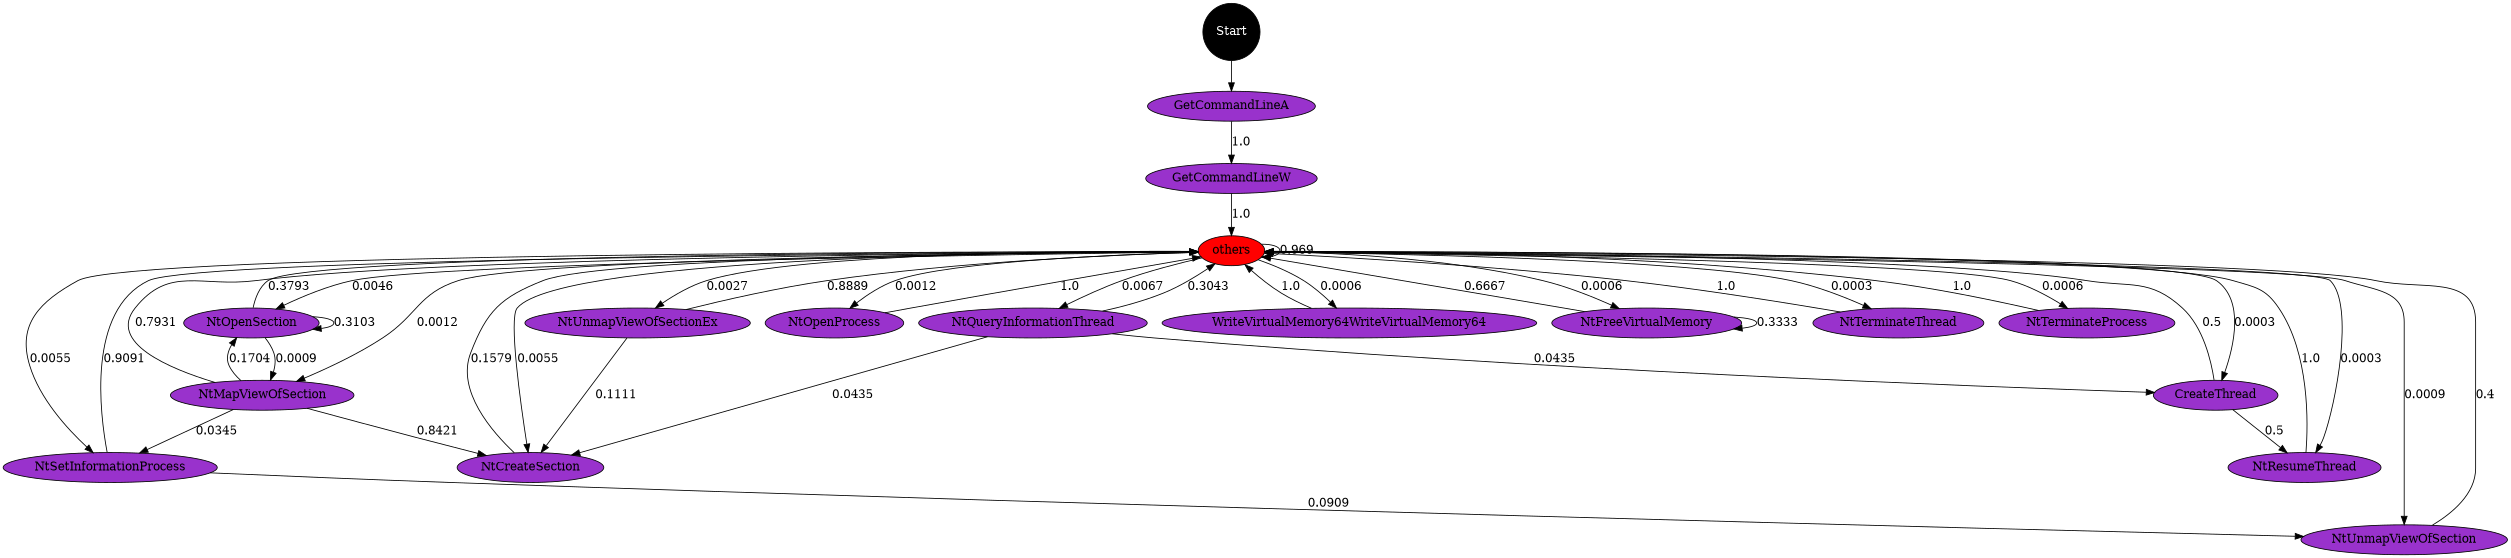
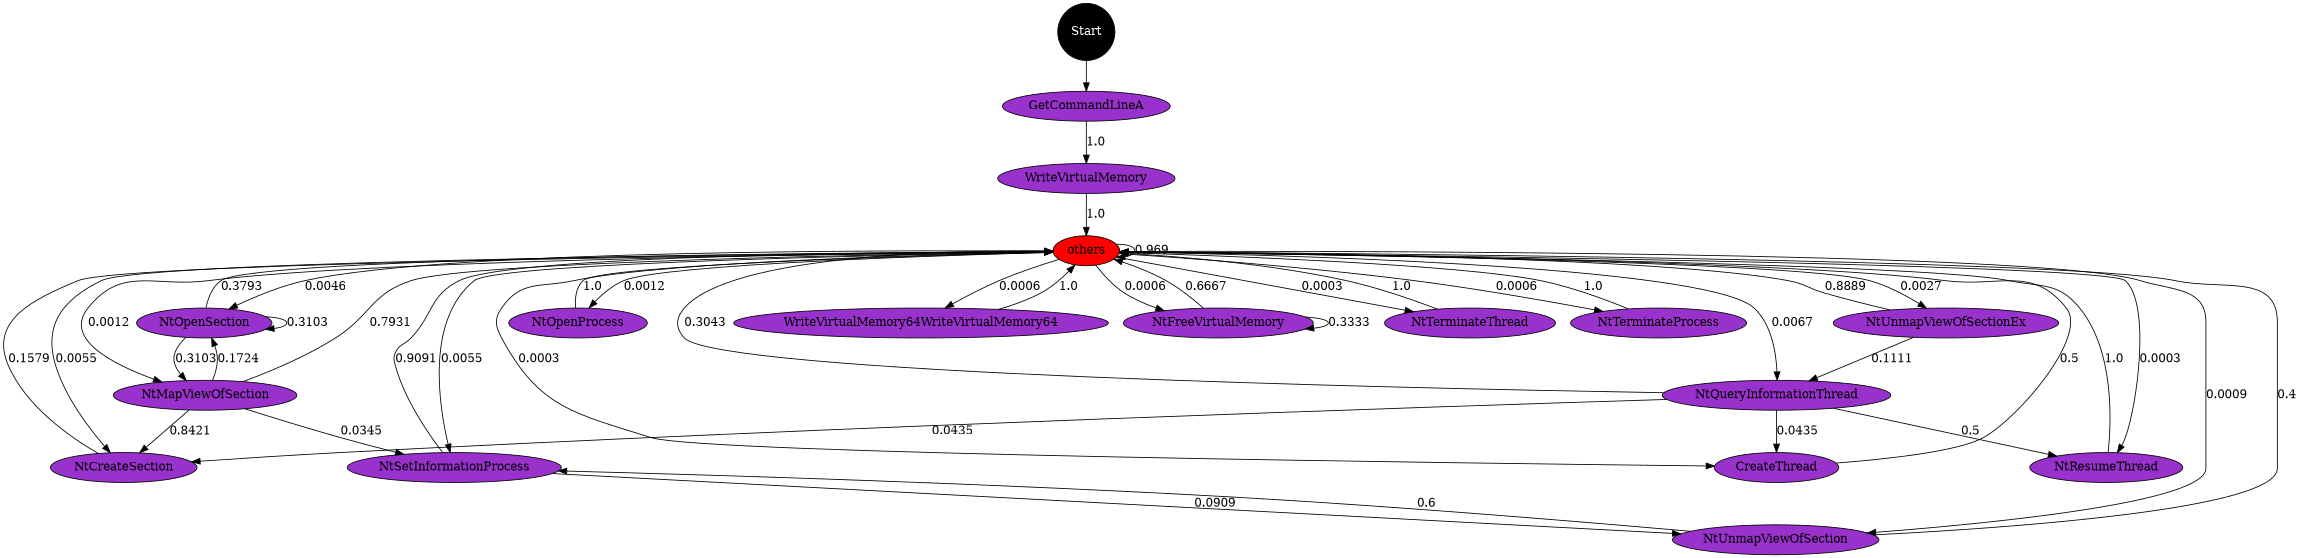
node "GetCommandLineW": label "GetCommandLineW" -> "WriteVirtualMemory"
edge "NtMapViewOfSection" -> "NtOpenSection": label "0.1704" -> "0.1724"
edge "NtOpenSection" -> "NtMapViewOfSection": label "0.0009" -> "0.3103"
edge "NtUnmapViewOfSectionEx" -> "NtCreateSection": now "NtUnmapViewOfSectionEx" -> "NtQueryInformationThread"
edge "CreateThread" -> "NtResumeThread": now "NtQueryInformationThread" -> "NtResumeThread"
edge "NtUnmapViewOfSection" -> "NtSetInformationProcess": added, label "0.6"
